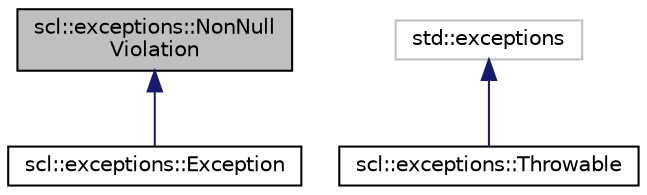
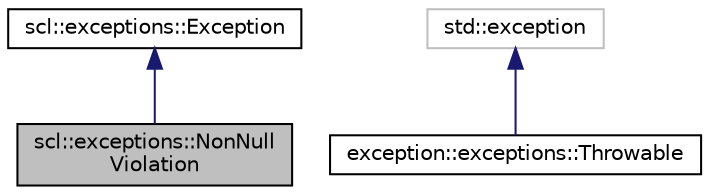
node "std::exceptions": label "std::exceptions" -> "std::exception"
edge "scl::exceptions::Exception" -> "scl::exceptions::NonNull Violation": reversed
node "scl::exceptions::Throwable": label "scl::exceptions::Throwable" -> "exception::exceptions::Throwable"
